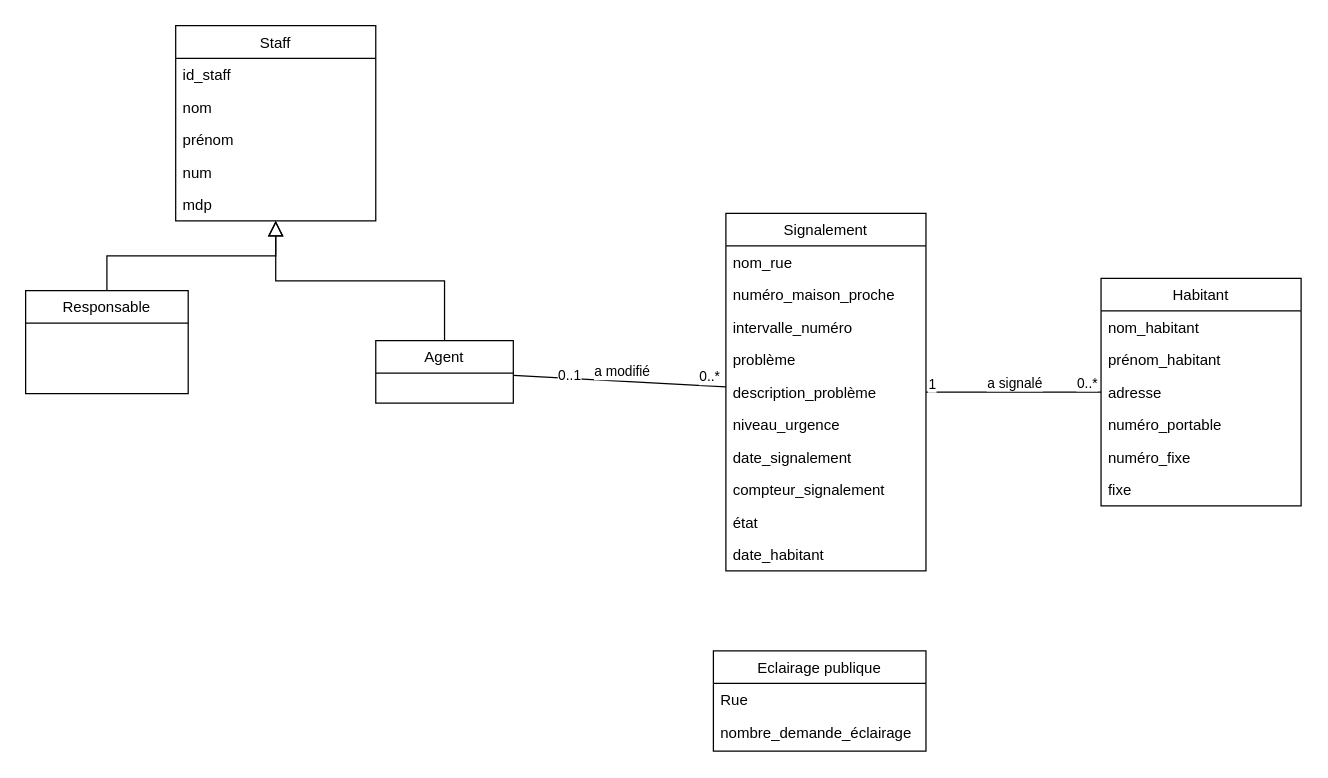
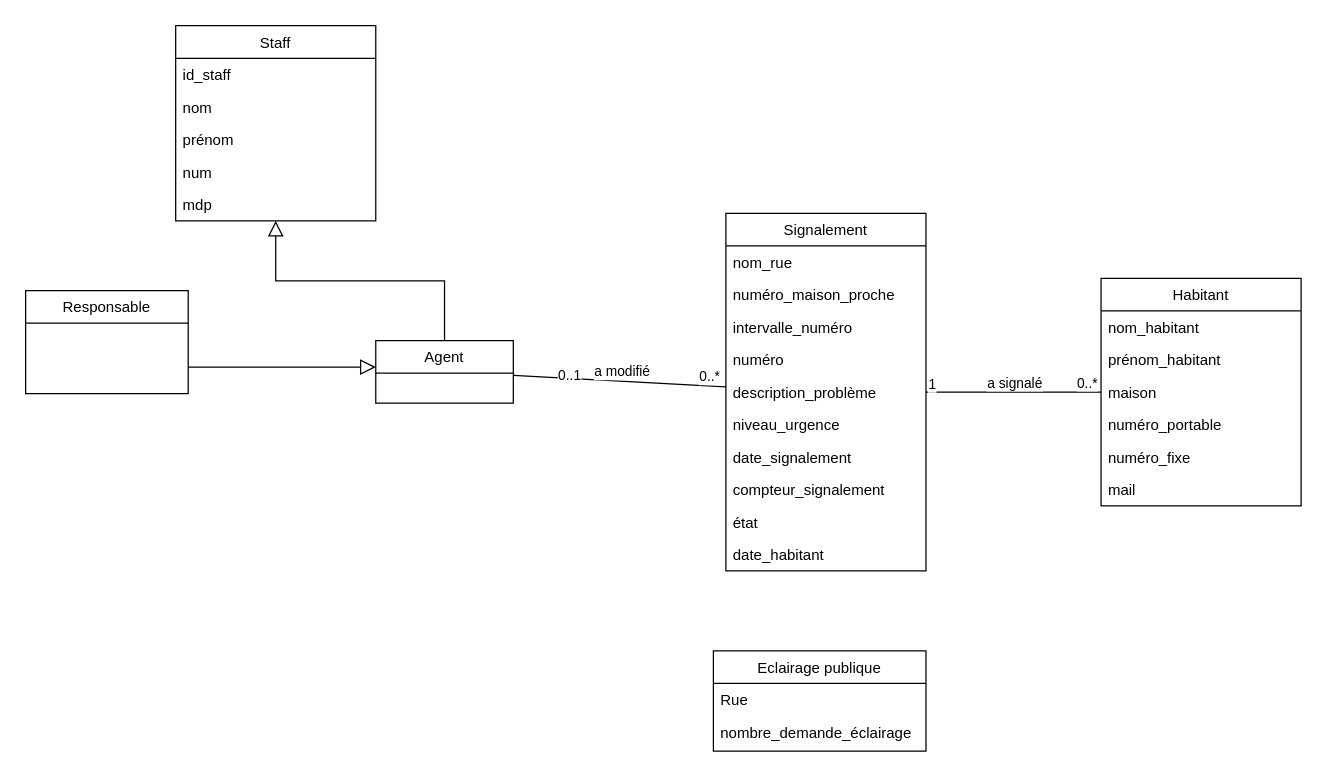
edge "Responsable" -> "Staff": now "Responsable" -> "Agent"
node "problème": label "problème" -> "numéro"
node "adresse": label "adresse" -> "maison"
node "fixe": label "fixe" -> "mail"
